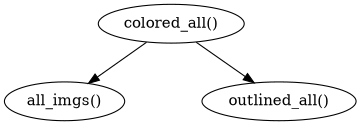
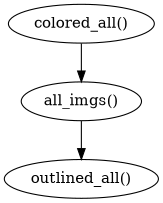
edge "colored_all()" -> "outlined_all()": now "all_imgs()" -> "outlined_all()"
